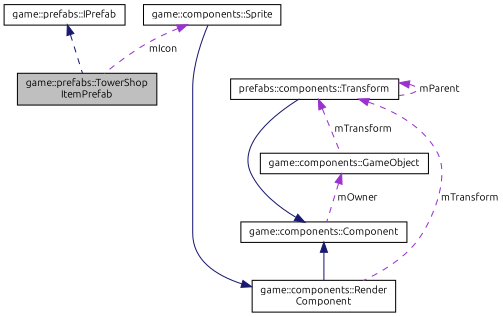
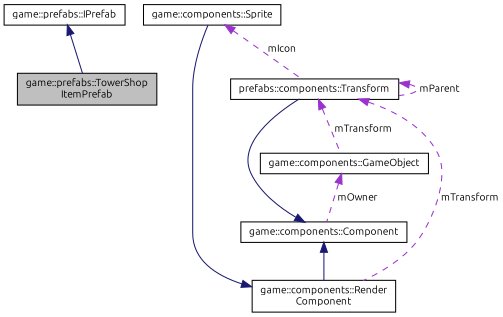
edge "game::prefabs::TowerShop ItemPrefab" -> "game::components::Sprite": now "prefabs::components::Transform" -> "game::components::Sprite"
edge "game::prefabs::TowerShop ItemPrefab" -> "game::prefabs::IPrefab": style dashed -> solid
